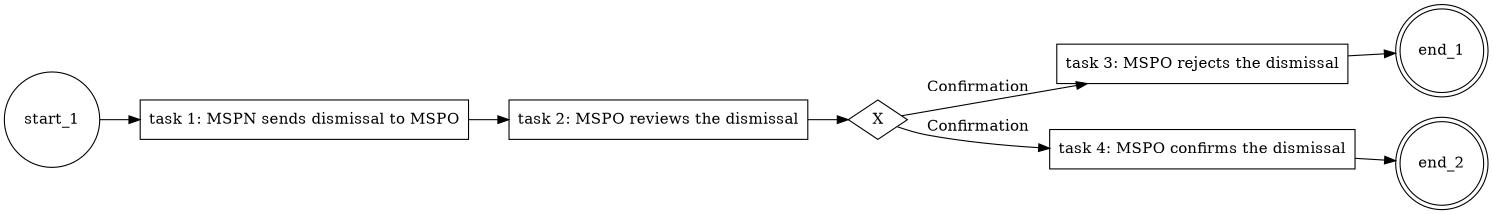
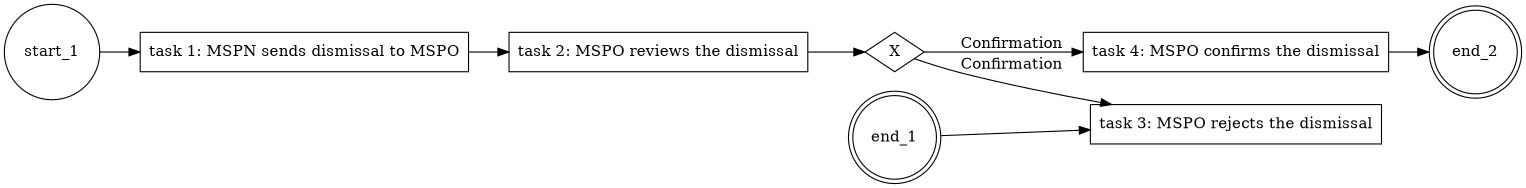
edge "task 3: MSPO rejects the dismissal" -> "end_1": reversed
